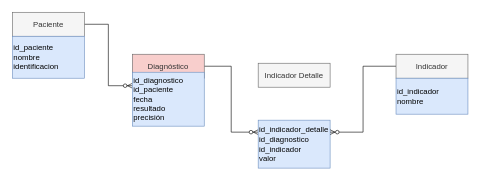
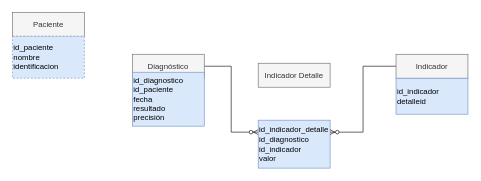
edge "Paciente" -> "id_diagnosticoid_pacientefecharesultadoprecisión": now "Paciente" -> "id_pacientenombreidentificacion"
node "id_pacientenombreidentificacion": style solid -> dashed
node "Diagnóstico": fillcolor #f8cecc -> #f5f5f5
node "id_indicadornombre": label "id_indicadornombre" -> "id_indicadordetalleid"
